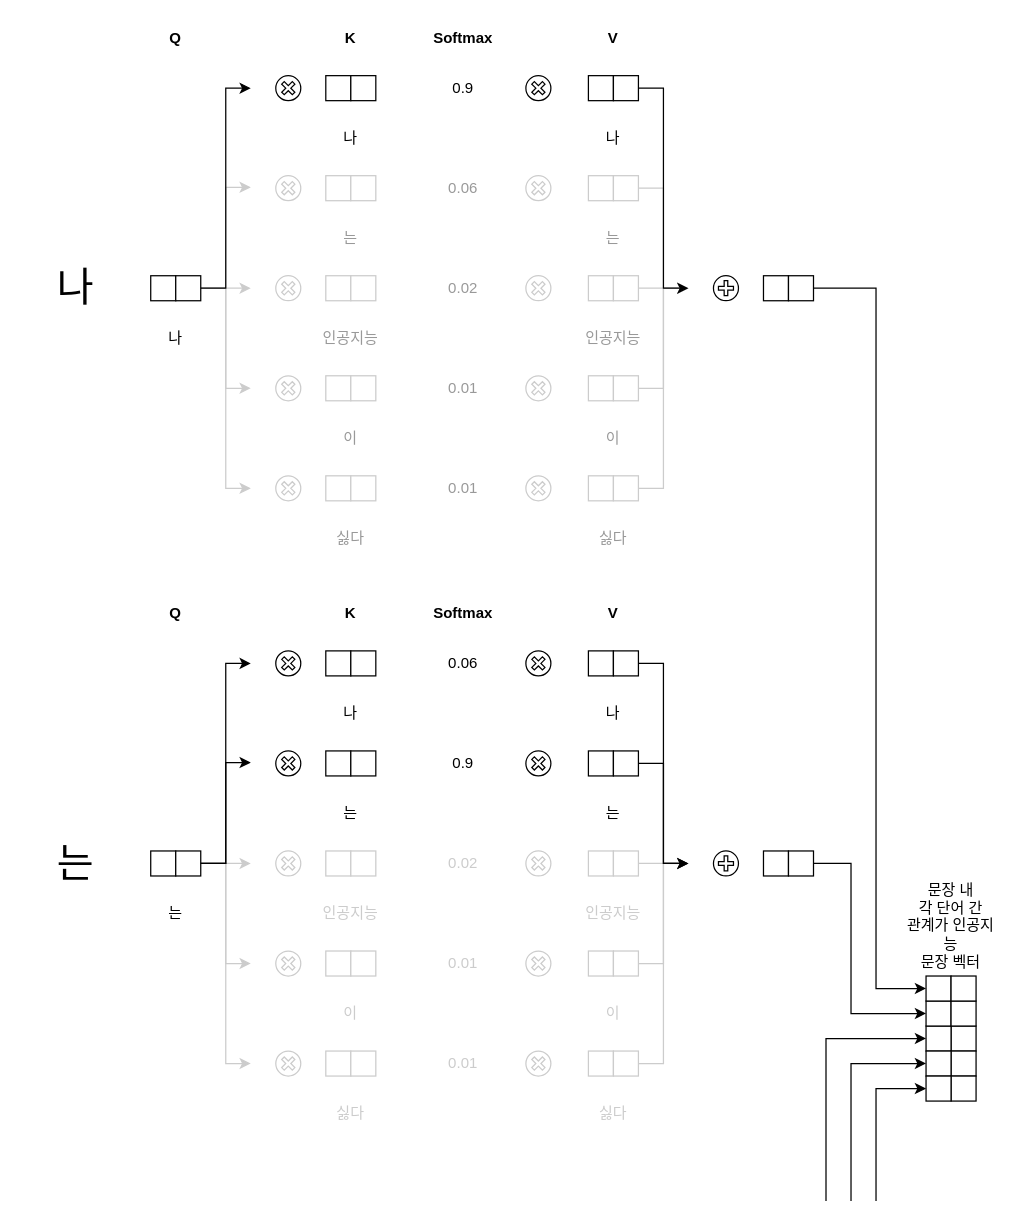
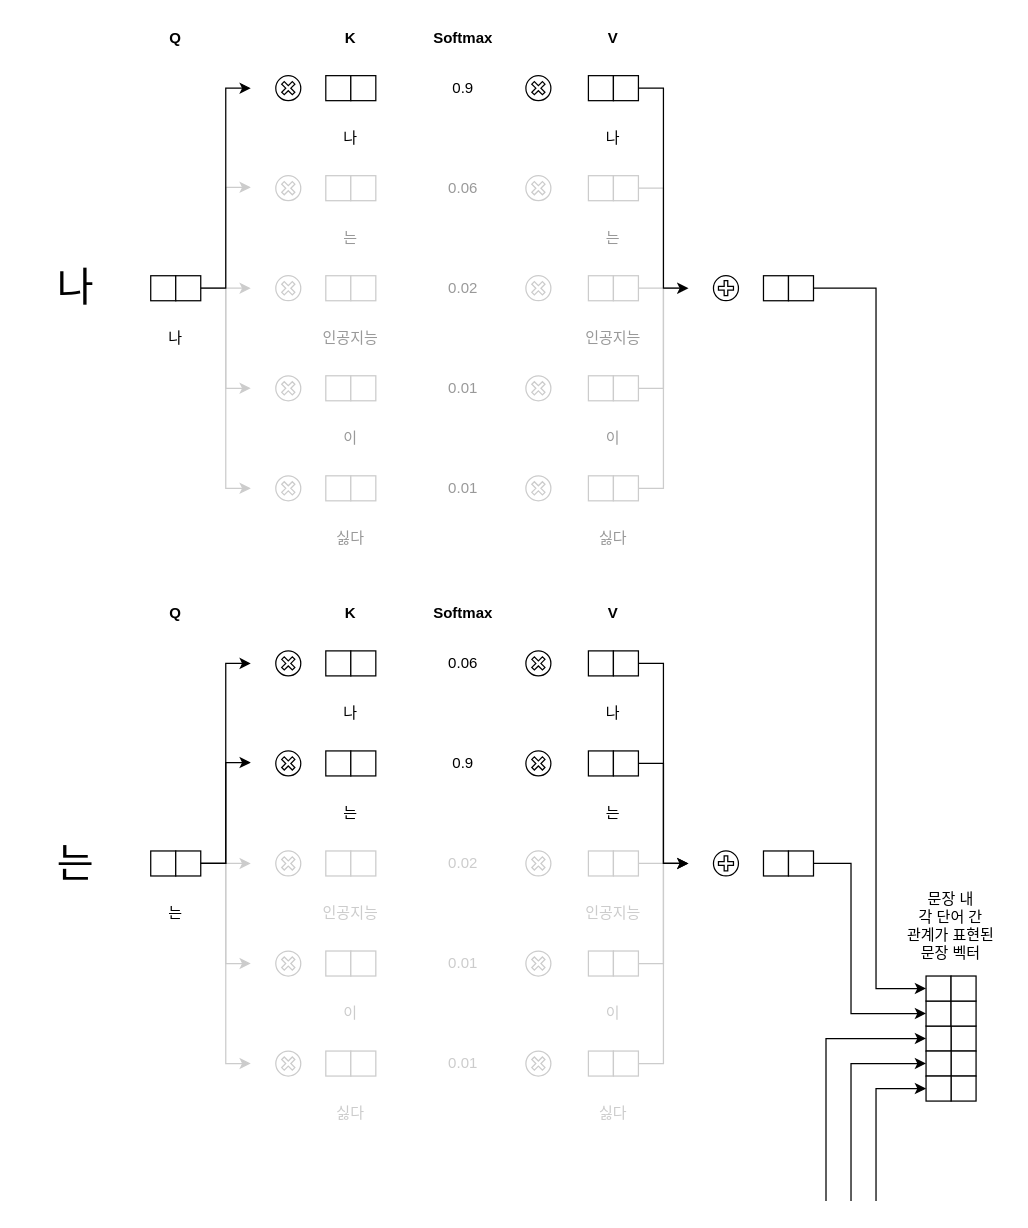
node "문장 내 각 단어 간 관계가 인공지능 문장 벡터": label "문장 내 각 단어 간 관계가 인공지능 문장 벡터" -> "문장 내 각 단어 간 관계가 표현된 문장 벡터"
